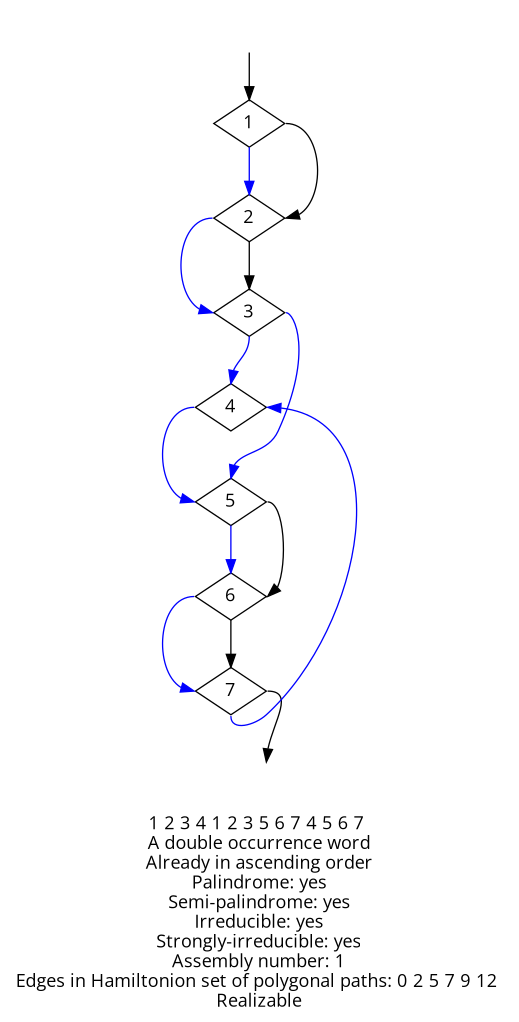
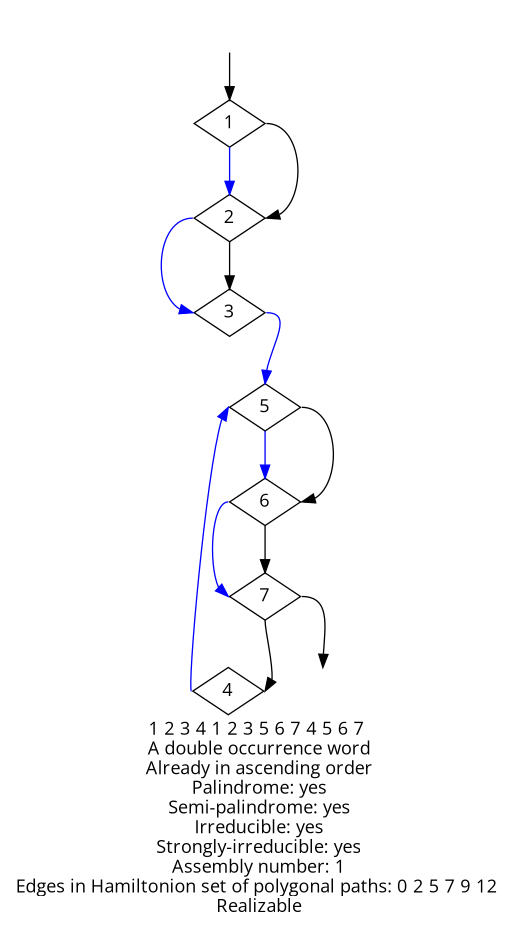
edge "3" -> "4": removed
edge "7" -> "4": color blue -> black
